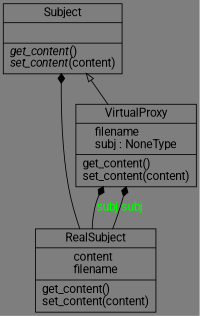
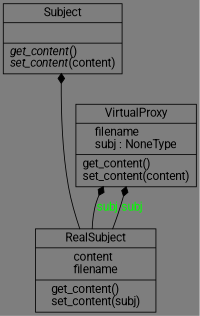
edge "VirtualProxy" -> "Subject": removed
node "RealSubject": text "set_content(content)" -> "set_content(subj)"
